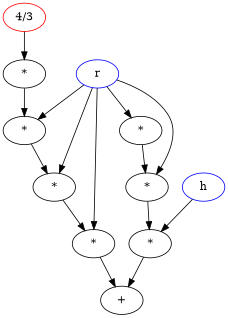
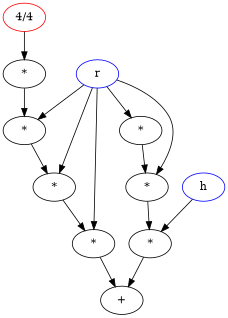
node "4/3": label "4/3" -> "4/4"
